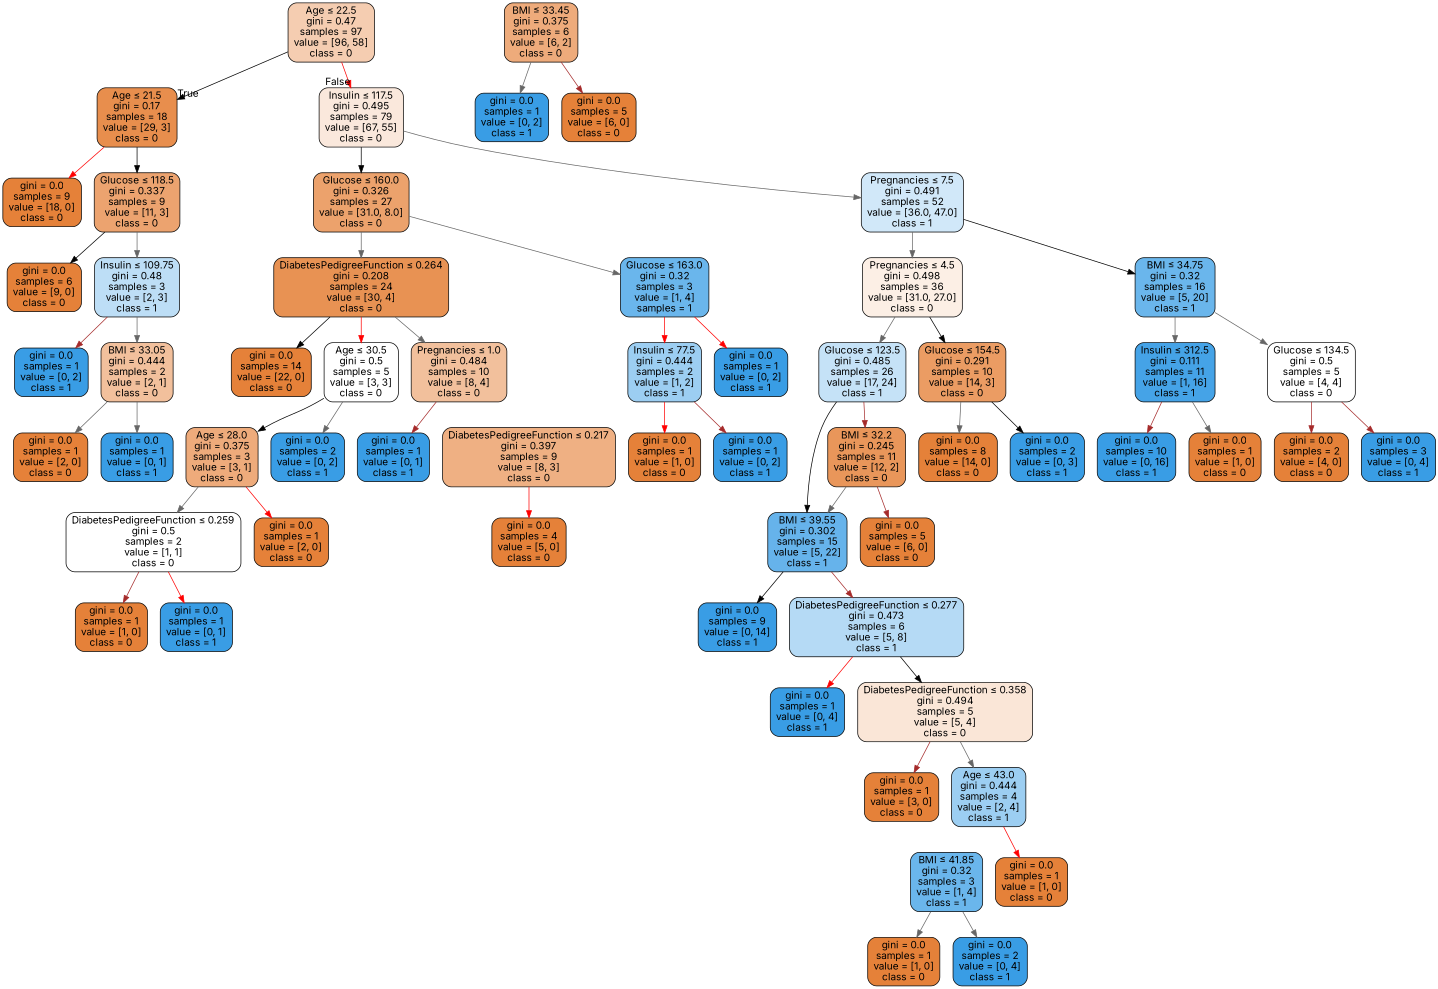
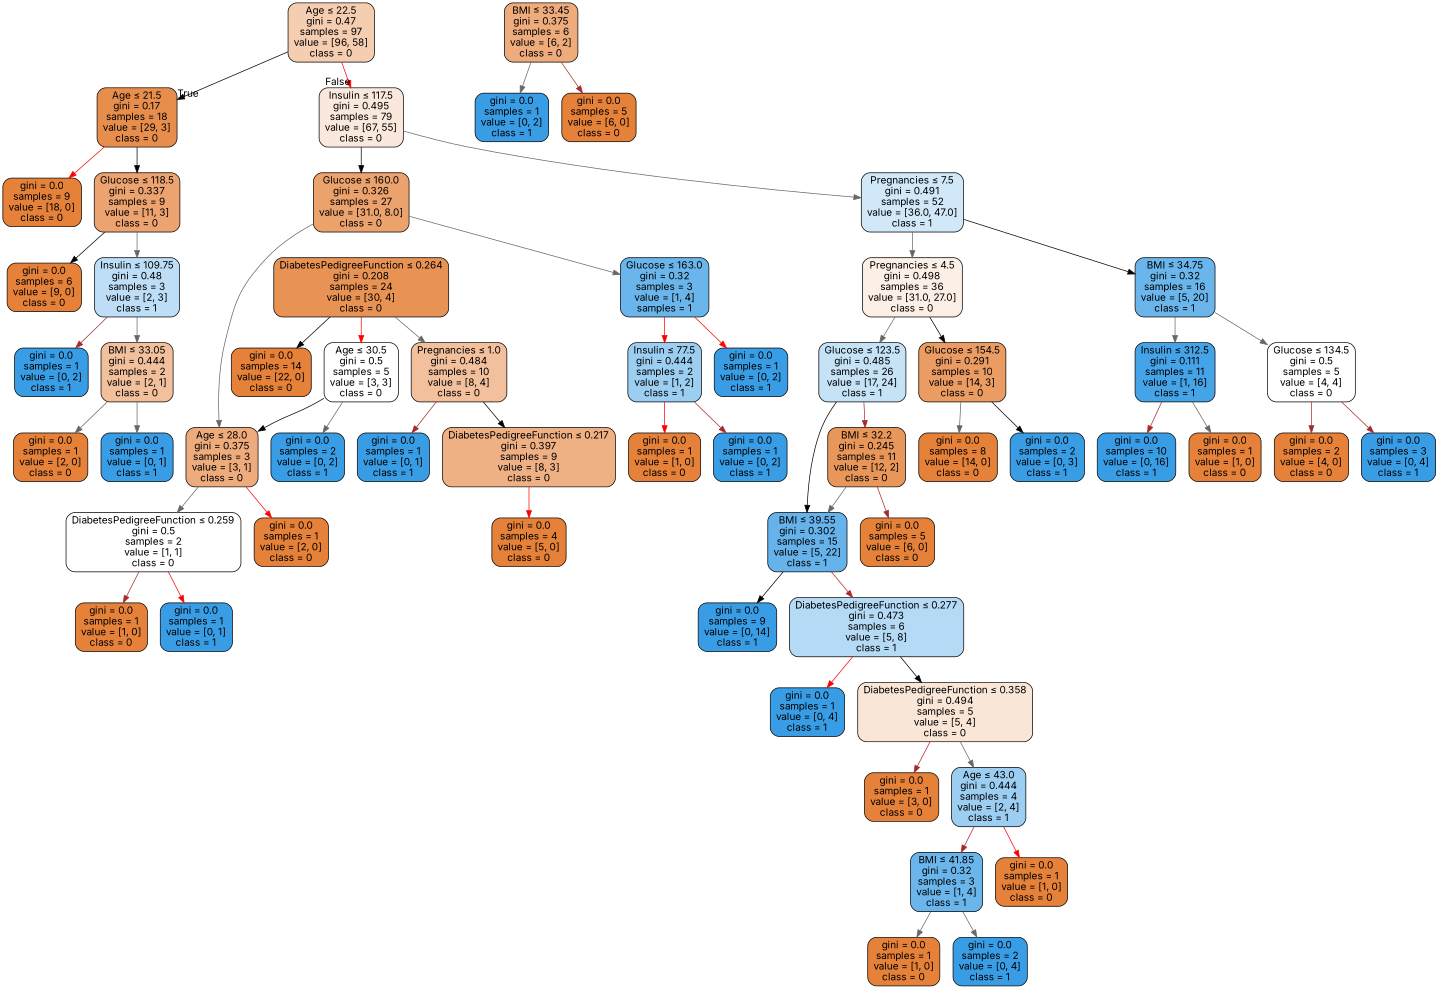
edge "Glucose ≤ 160.0" -> "DiabetesPedigreeFunction ≤ 0.264": now "Glucose ≤ 160.0" -> "Age ≤ 28.0"
edge "Pregnancies ≤ 1.0" -> "DiabetesPedigreeFunction ≤ 0.217": added
edge "Age ≤ 43.0" -> "BMI ≤ 41.85": added
